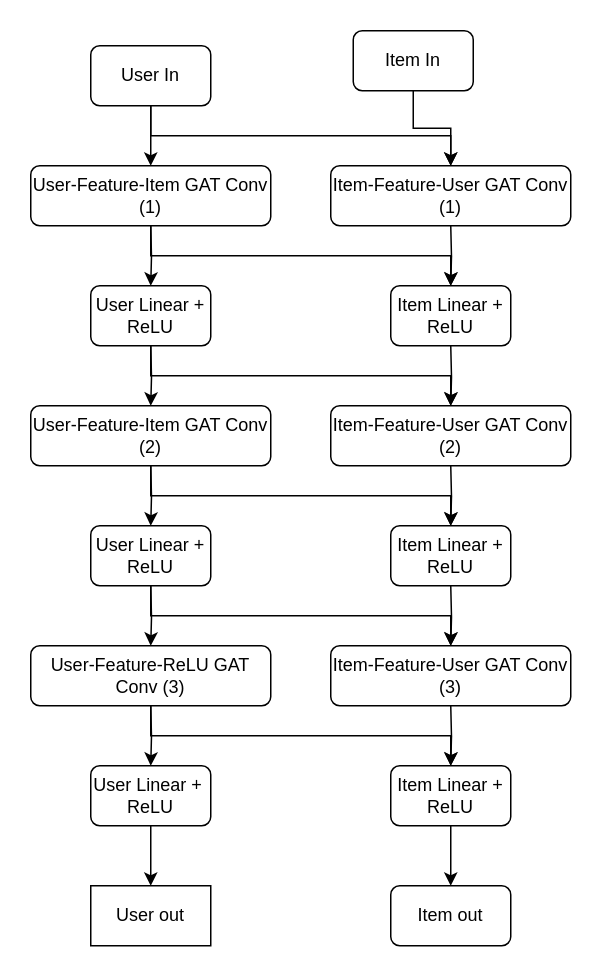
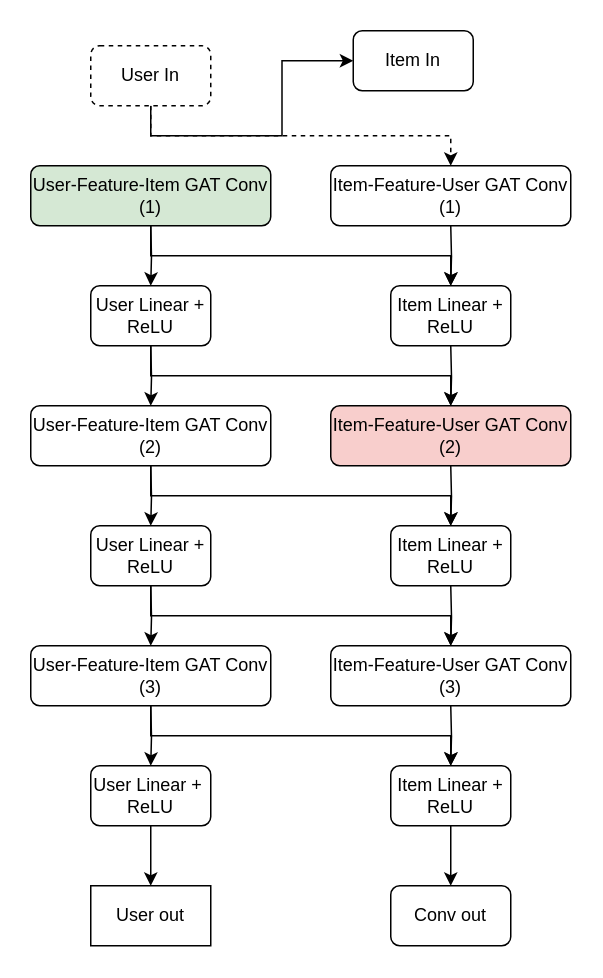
node "User In": style solid -> dashed
edge "Item In" -> "Item-Feature-User GAT Conv (1)": removed
edge "User In" -> "Item-Feature-User GAT Conv (1)": style solid -> dashed
edge "User In" -> "User-Feature-Item GAT Conv (1)": now "User In" -> "Item In"
node "User-Feature-Item GAT Conv (1)": fillcolor #ffffff -> #d5e8d4
node "Item-Feature-User GAT Conv (2)": fillcolor #ffffff -> #f8cecc
node "User-Feature-ReLU GAT Conv (3)": label "User-Feature-ReLU GAT Conv (3)" -> "User-Feature-Item GAT Conv (3)"
node "Item out": label "Item out" -> "Conv out"
